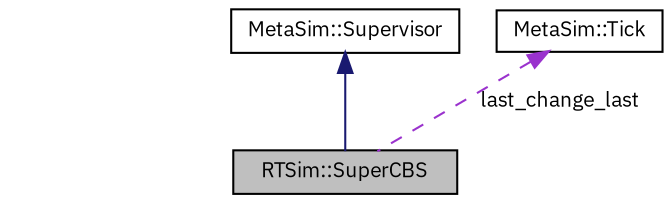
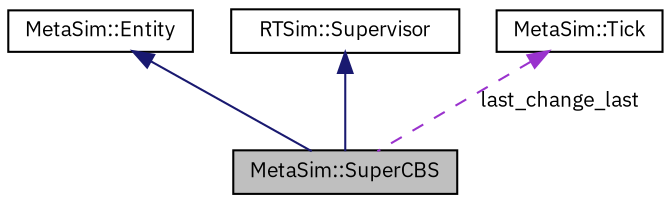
node "MetaSim::Entity": added
node "MetaSim::Supervisor": label "MetaSim::Supervisor" -> "RTSim::Supervisor"
node "RTSim::SuperCBS": label "RTSim::SuperCBS" -> "MetaSim::SuperCBS"
